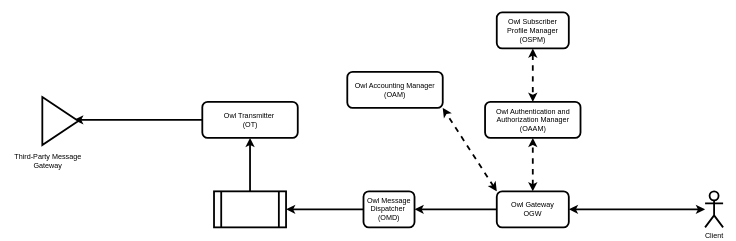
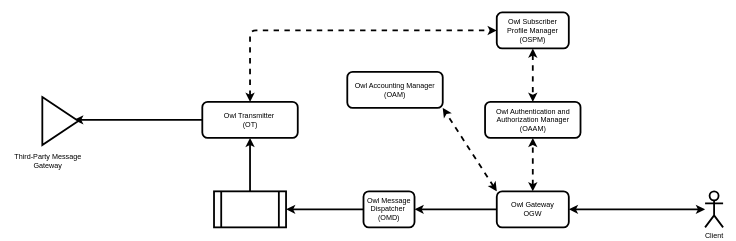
edge "Owl Subscriber Profile Manager (OSPM)" -- "Owl Transmitter (OT)": added
